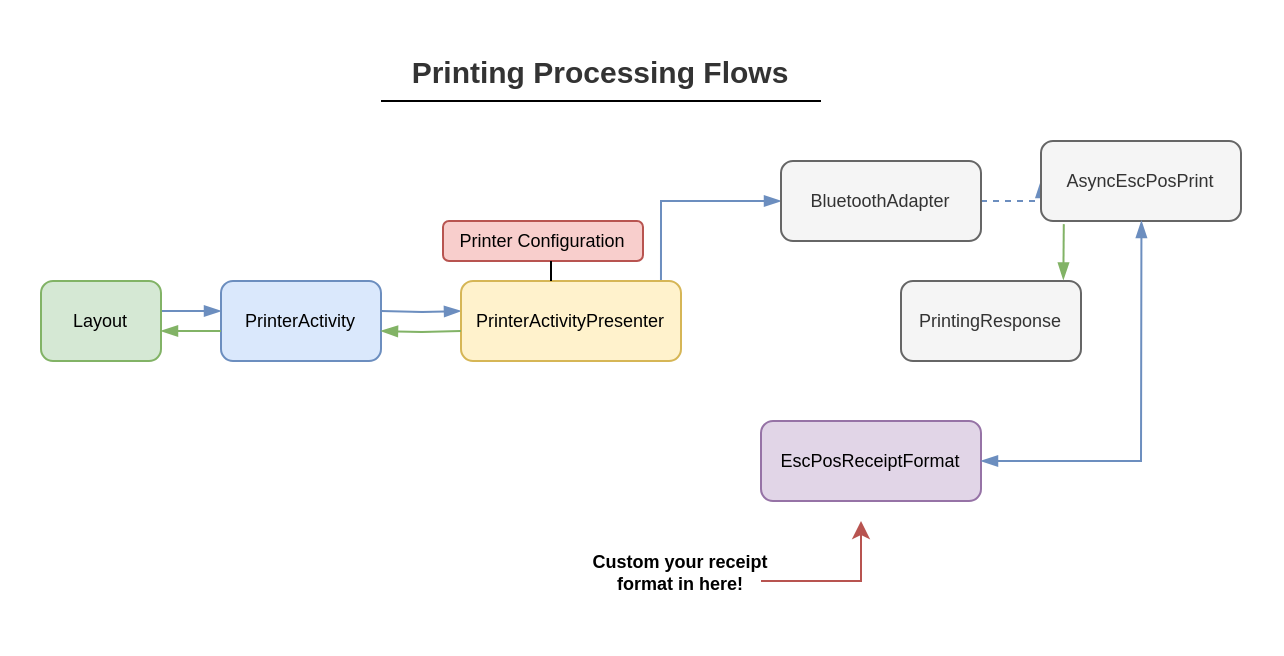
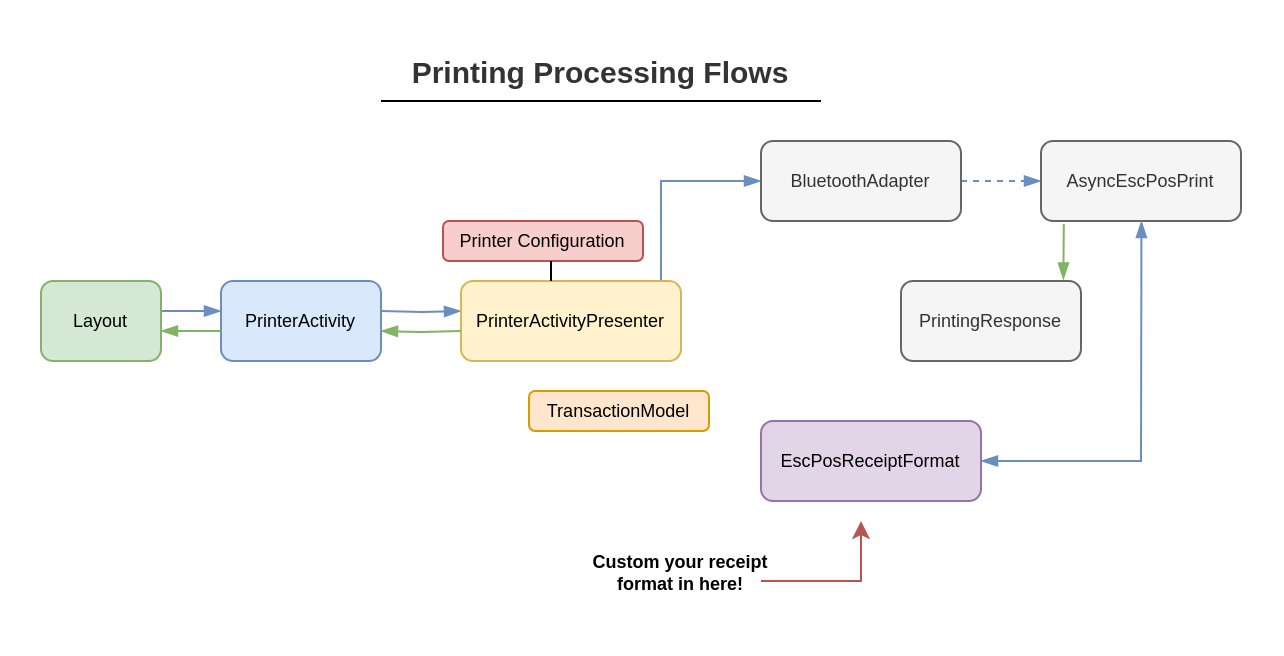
node "BluetoothAdapter": moved (881, 201) -> (861, 181)
node "TransactionModel": added
